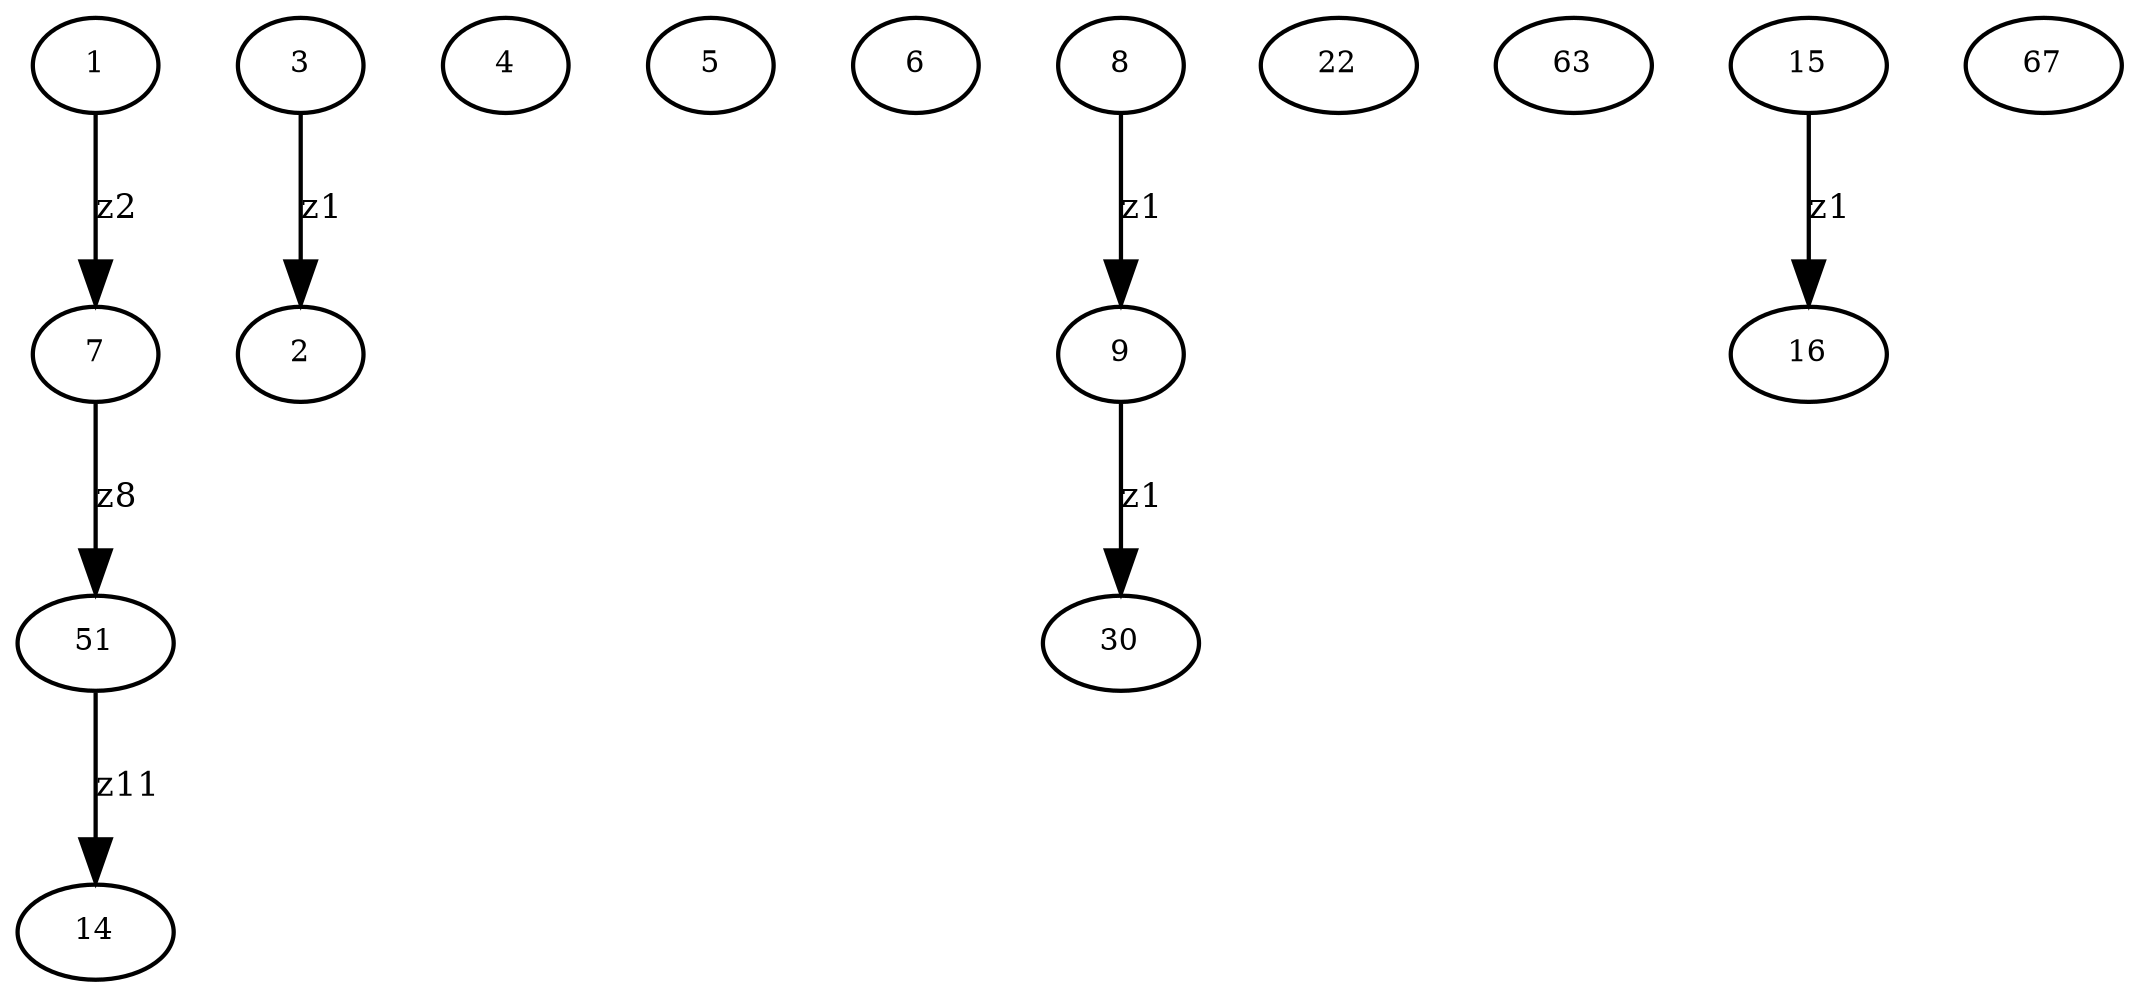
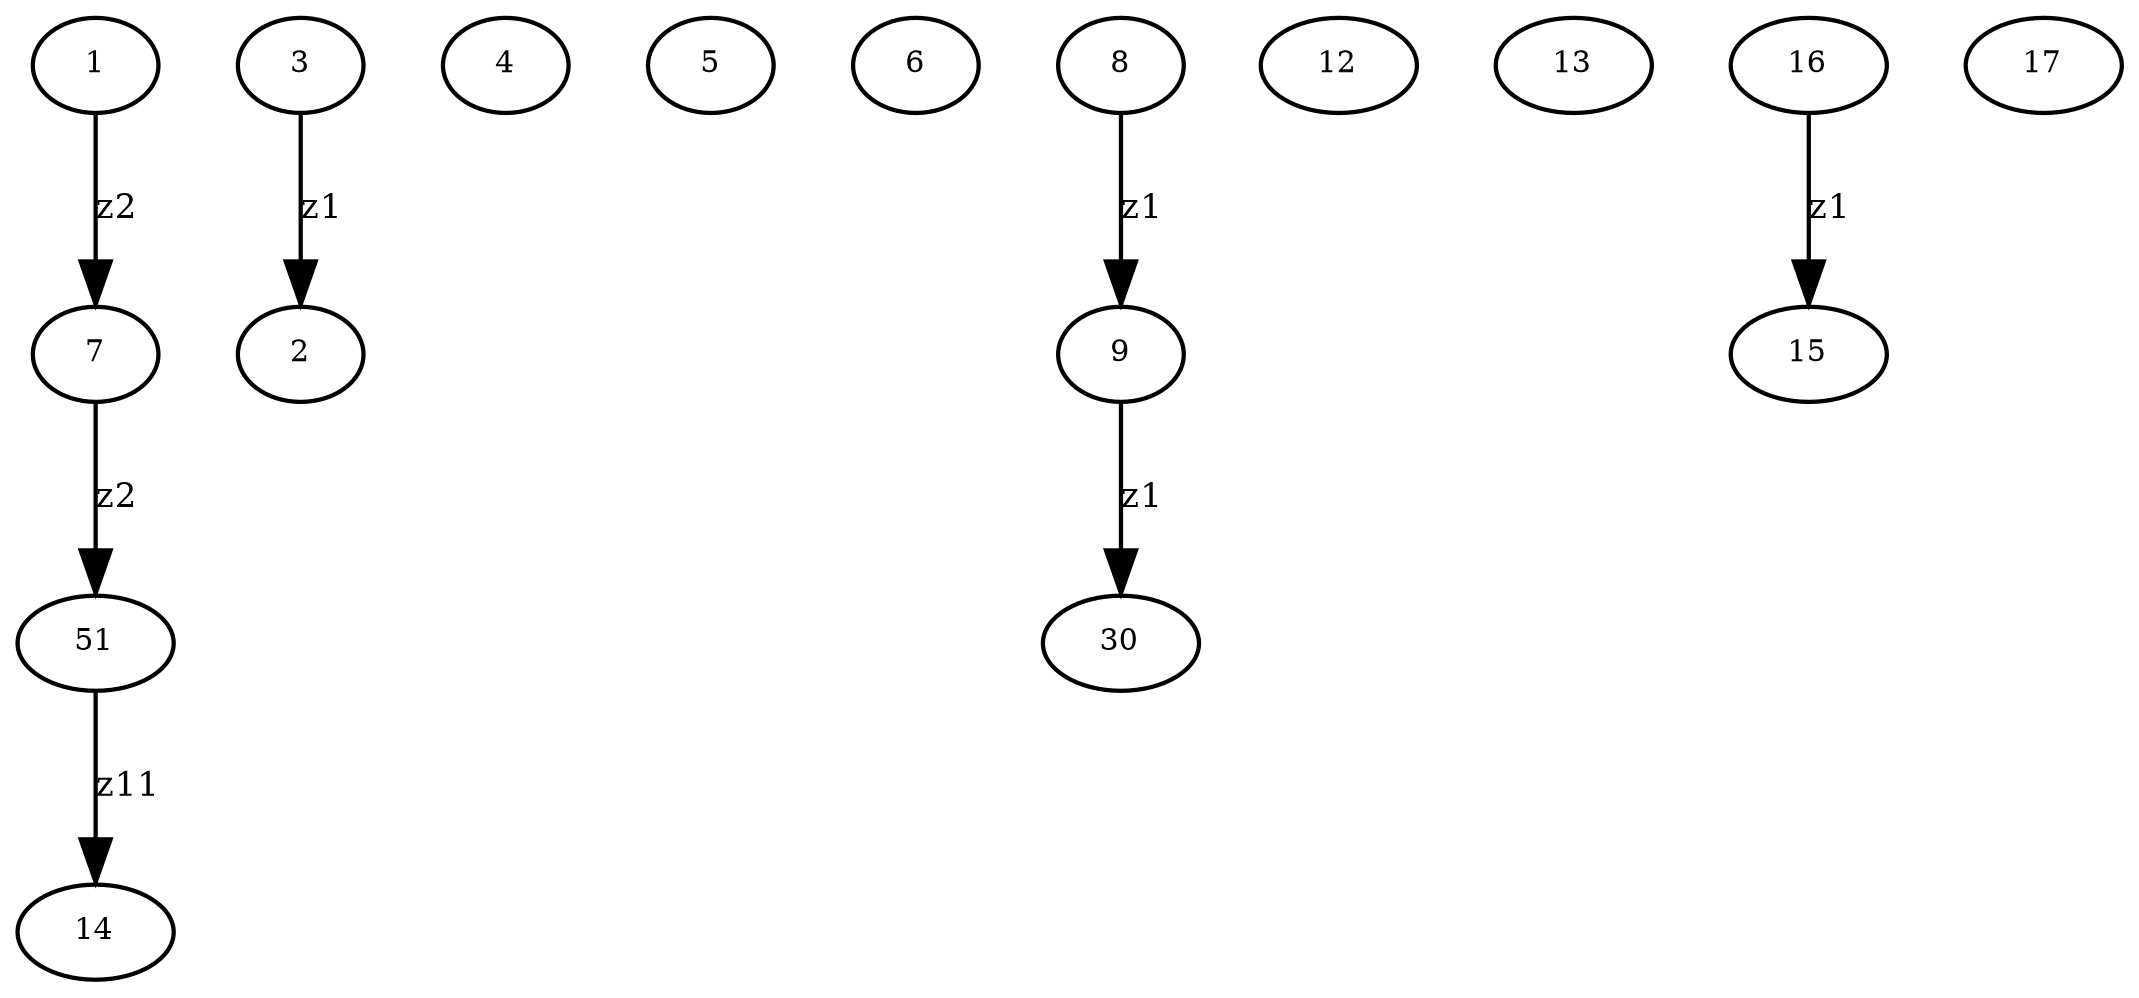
node "22": label "22" -> "12"
node "63": label "63" -> "13"
node "67": label "67" -> "17"
edge "15" -> "16": reversed
edge "7" -> "51": label "z8" -> "z2"
